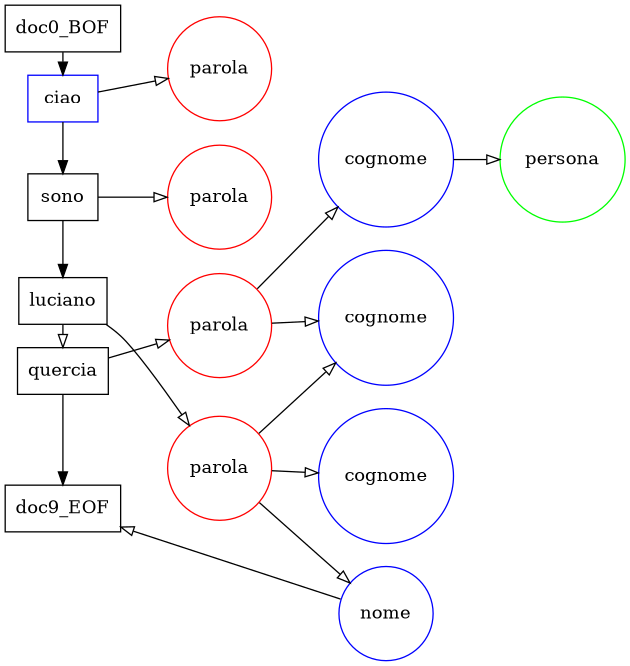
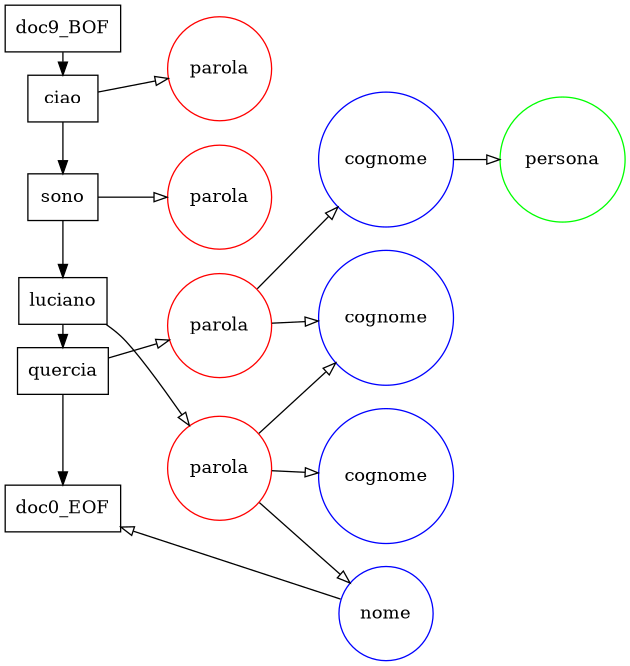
node "doc0_BOF": label "doc0_BOF" -> "doc9_BOF"
node "ciao": color blue -> black
edge "luciano" -> "quercia": arrowhead empty -> normal
node "doc9_EOF": label "doc9_EOF" -> "doc0_EOF"
